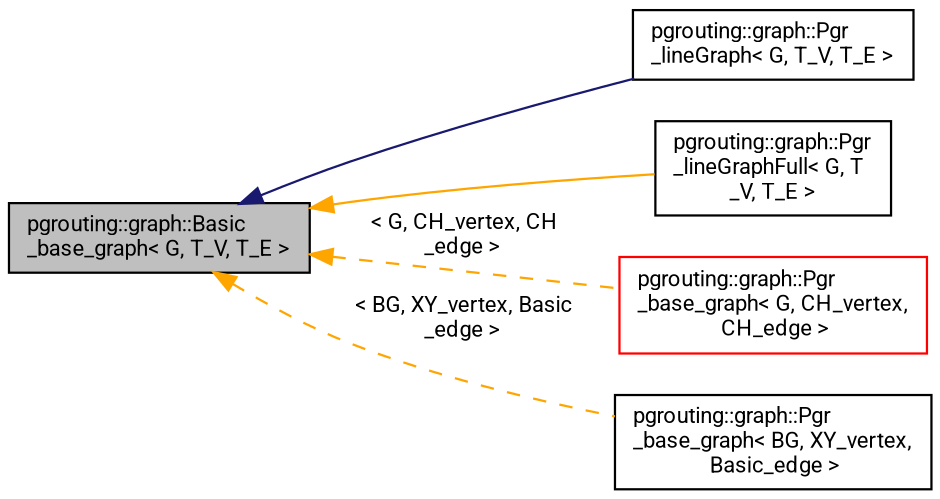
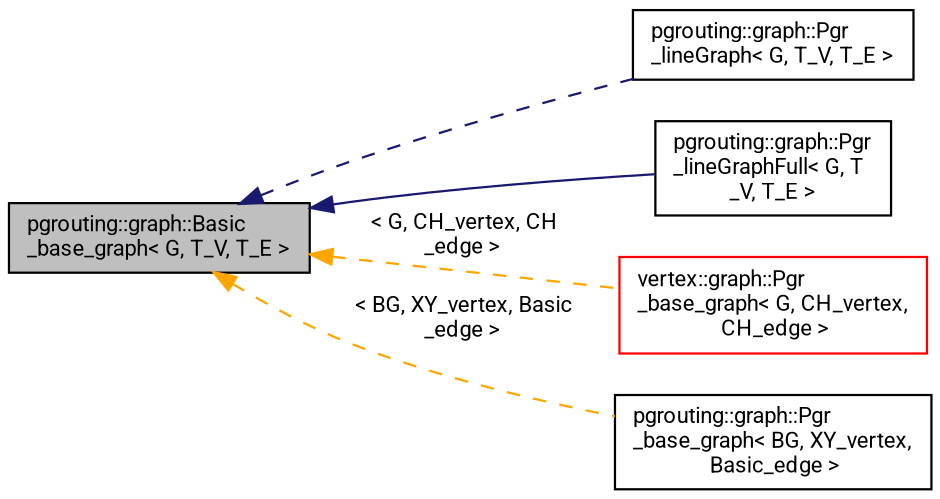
edge "pgrouting::graph::Pgr _lineGraph< G, T_V, T_E >" -> "pgrouting::graph::Basic _base_graph< G, T_V, T_E >": style solid -> dashed
edge "pgrouting::graph::Pgr _lineGraphFull< G, T _V, T_E >" -> "pgrouting::graph::Basic _base_graph< G, T_V, T_E >": color orange -> midnightblue
node "pgrouting::graph::Pgr _base_graph< G, CH_vertex, CH_edge >": label "pgrouting::graph::Pgr _base_graph< G, CH_vertex, CH_edge >" -> "vertex::graph::Pgr _base_graph< G, CH_vertex, CH_edge >"
